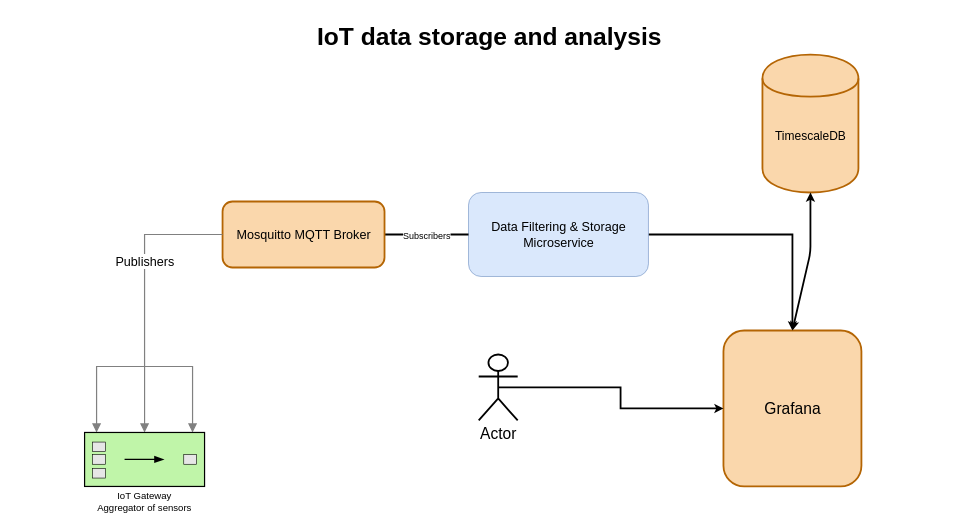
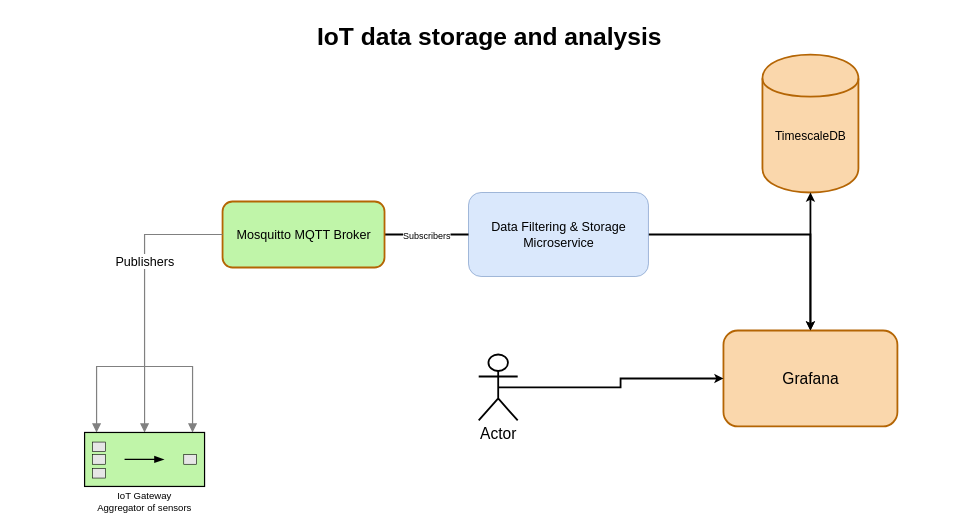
node "Mosquitto MQTT Broker": fillcolor #fad7ac -> #c0f5a9
node "Grafana": size 138x156 -> 174x96
